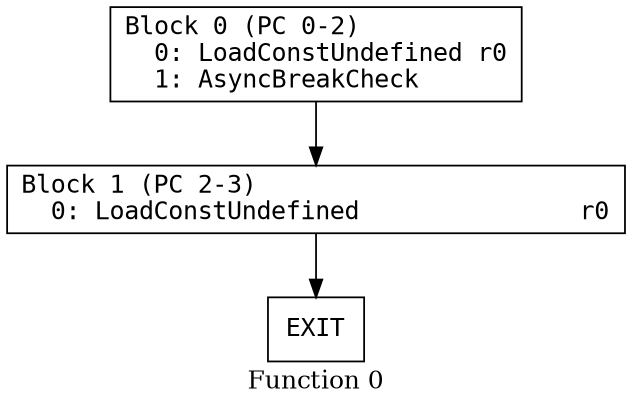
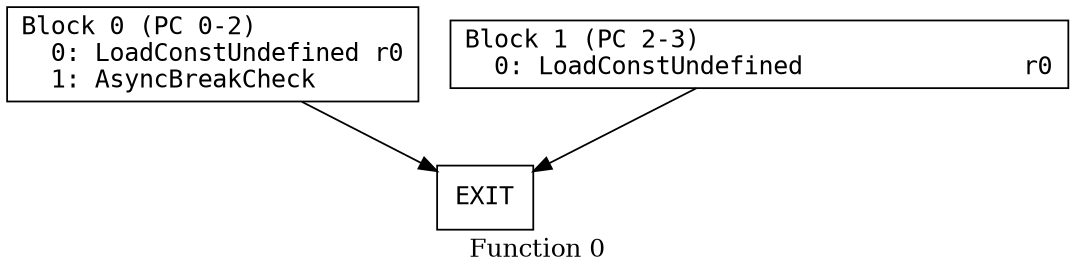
edge "Block 0 (PC 0-2) 0: LoadConstUndefined r0 1: AsyncBreakCheck" -> "Block 1 (PC 2-3) 0: LoadConstUndefined               r0": now "Block 0 (PC 0-2) 0: LoadConstUndefined r0 1: AsyncBreakCheck" -> "EXIT"
